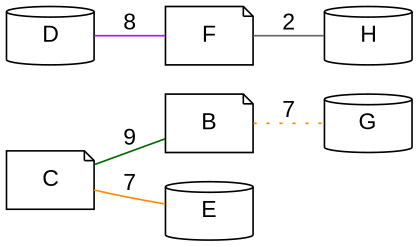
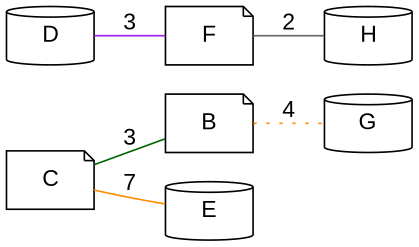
edge "D" -- "F": label "8" -> "3"
edge "B" -- "G": label "7" -> "4"
edge "B" -- "C": label "9" -> "3"
